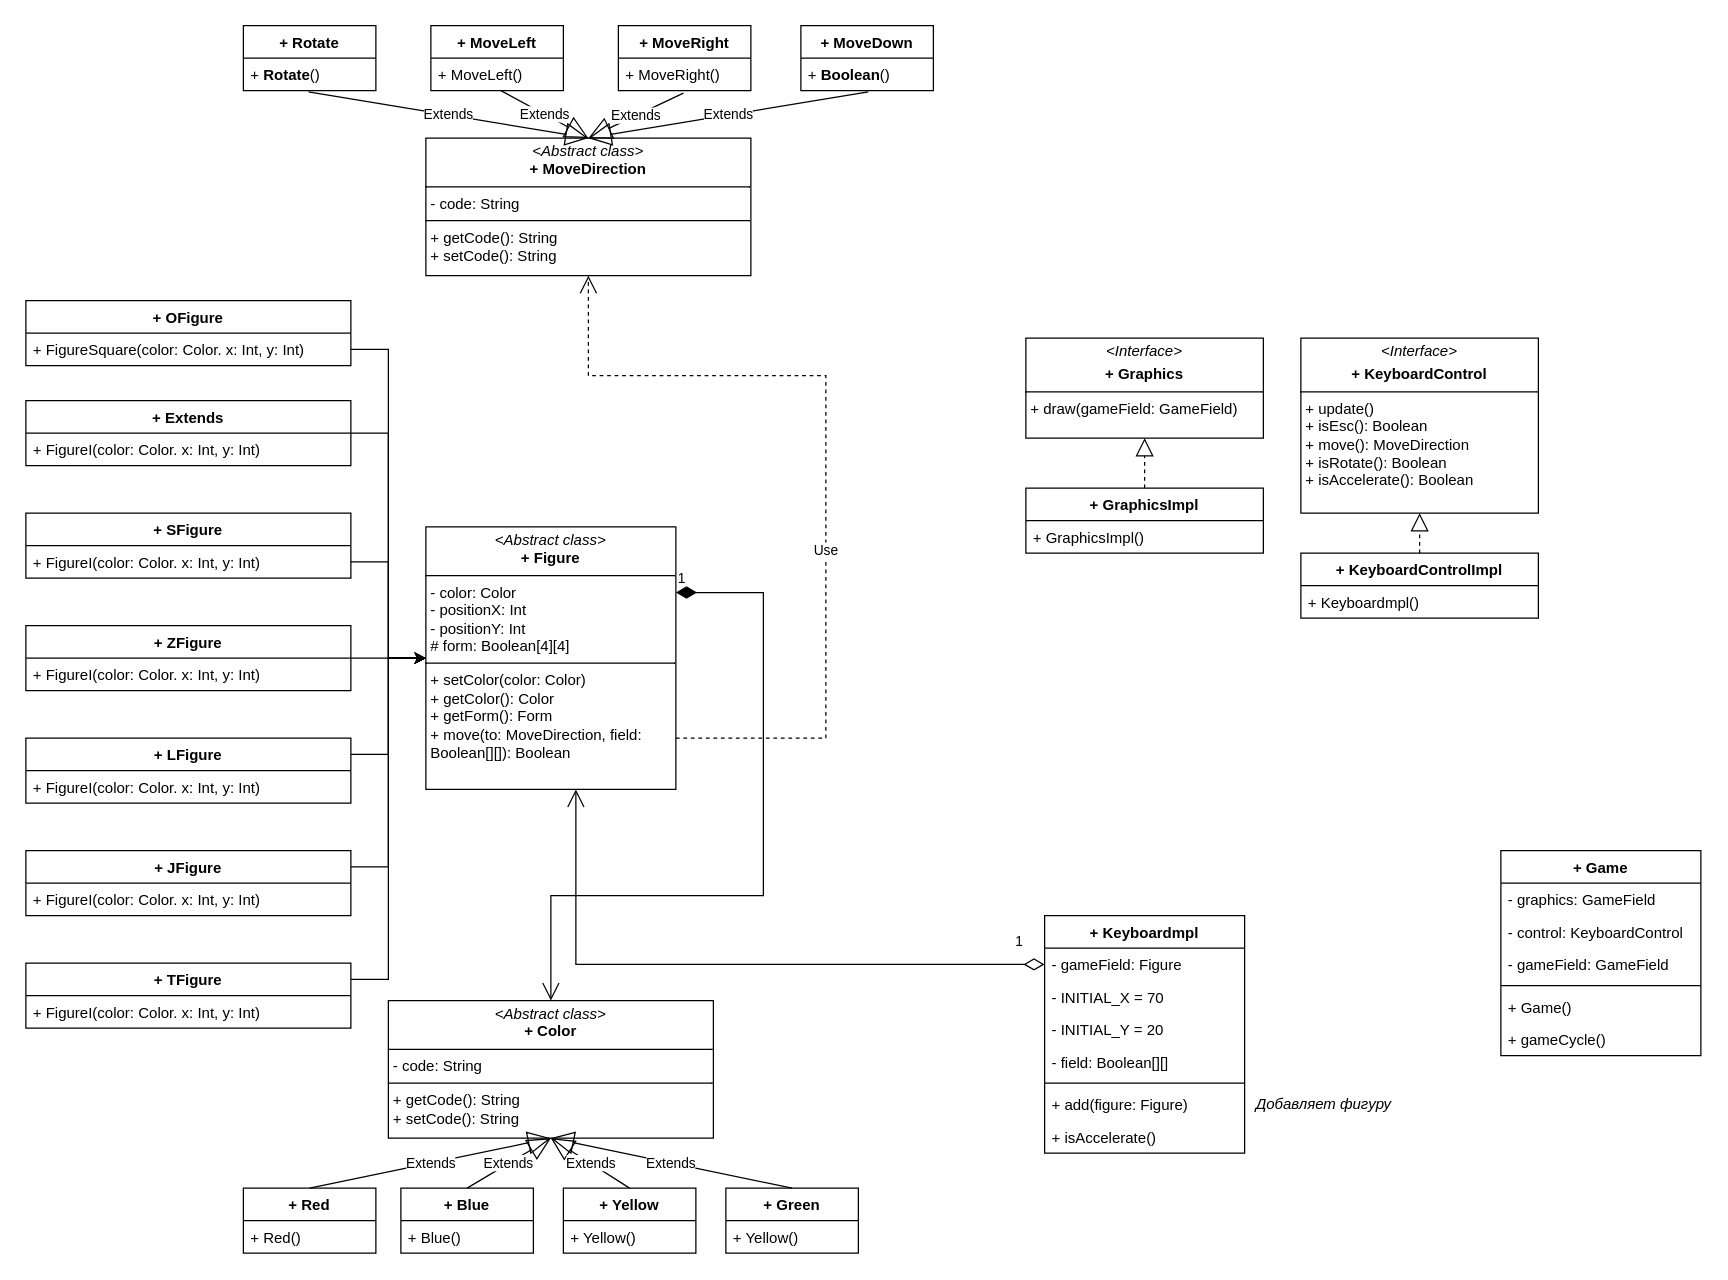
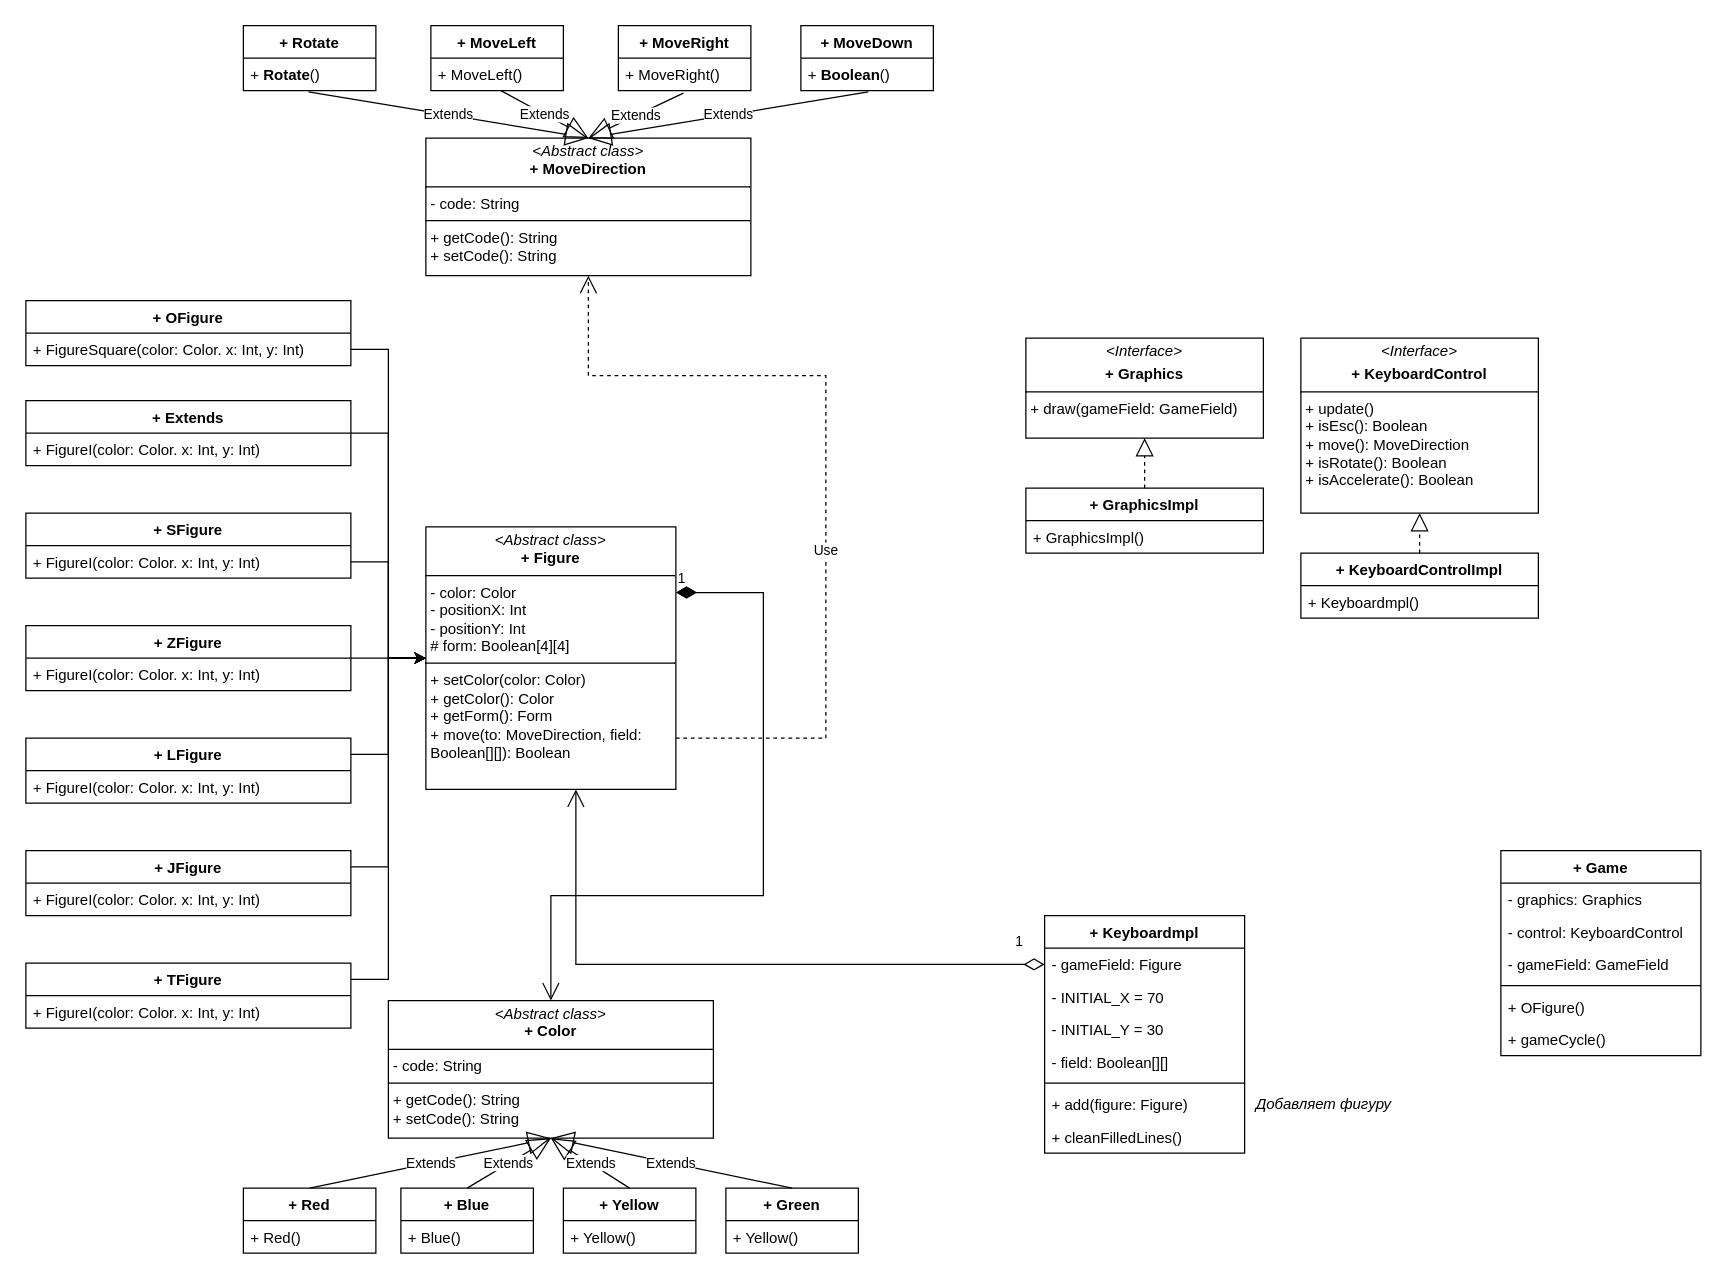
node "- graphics: GameField": label "- graphics: GameField" -> "- graphics: Graphics"
node "+ Game()": label "+ Game()" -> "+ OFigure()"
node "- INITIAL_Y = 20": label "- INITIAL_Y = 20" -> "- INITIAL_Y = 30"
node "+ isAccelerate()": label "+ isAccelerate()" -> "+ cleanFilledLines()"
